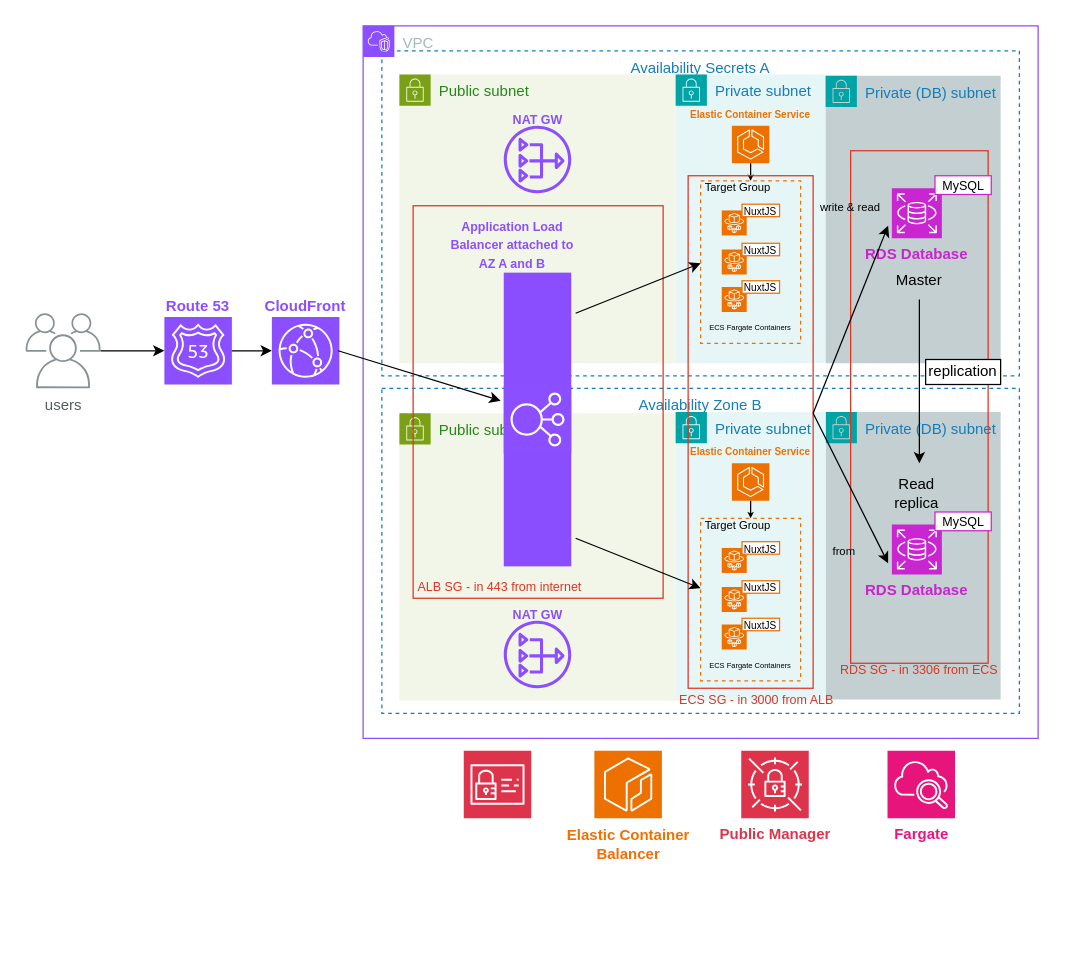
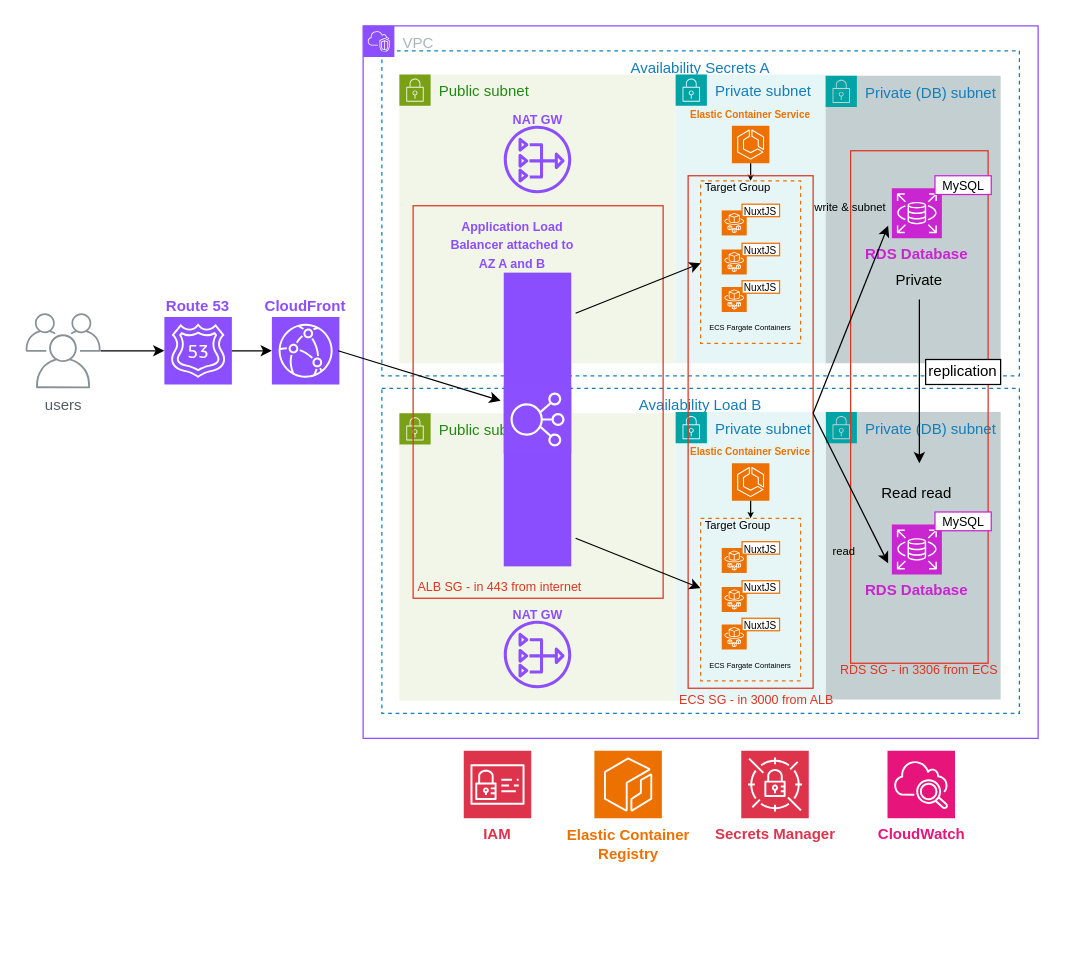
node "write & read": label "write & read" -> "write & subnet"
node "Master": label "Master" -> "Private"
node "Availability Zone B": label "Availability Zone B" -> "Availability Load B"
node "Read replica": label "Read replica" -> "Read read"
node "from": label "from" -> "read"
node "IAM": added
node "Public Manager": label "Public Manager" -> "Secrets Manager"
node "Fargate": label "Fargate" -> "CloudWatch"
node "Elastic Container Balancer": label "Elastic Container Balancer" -> "Elastic Container Registry"
